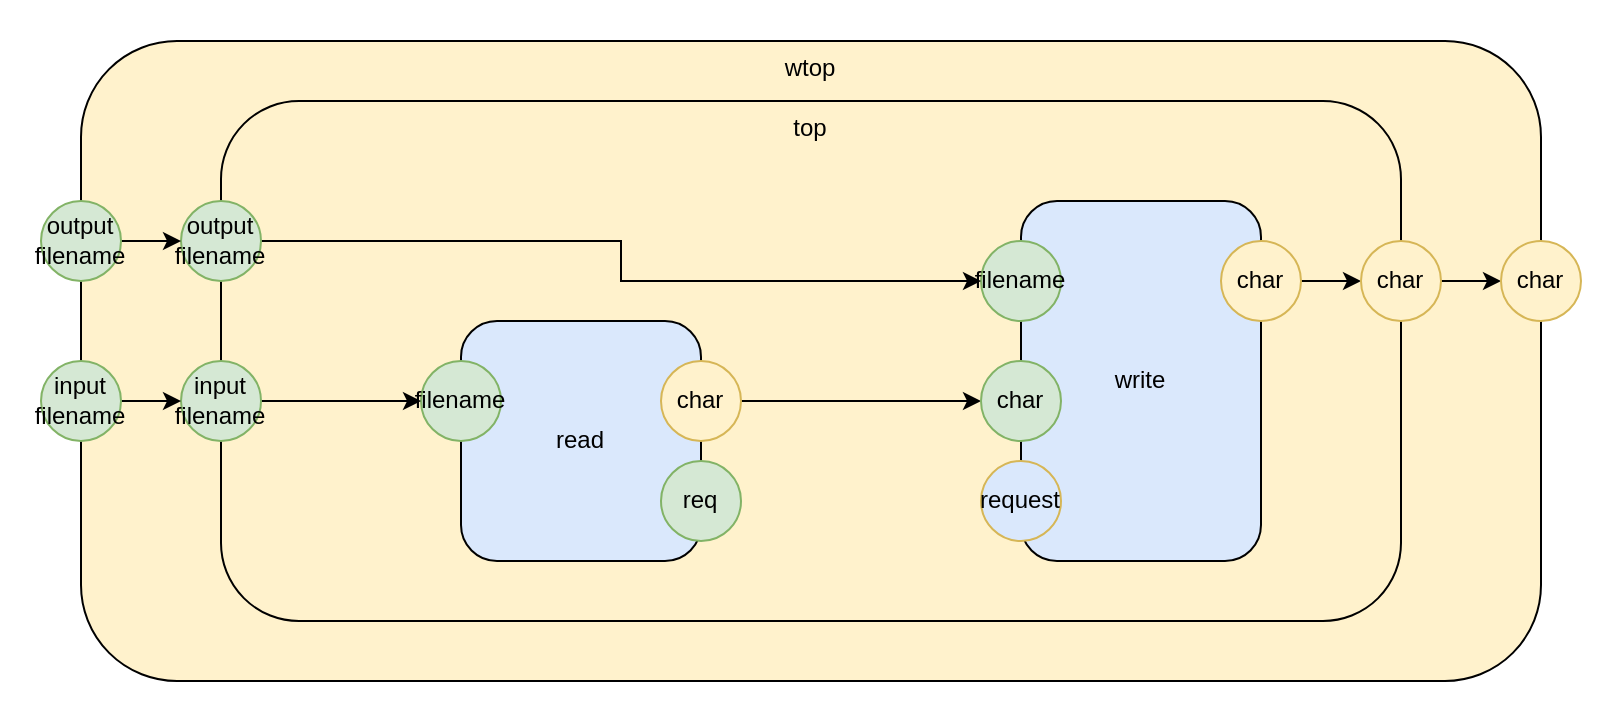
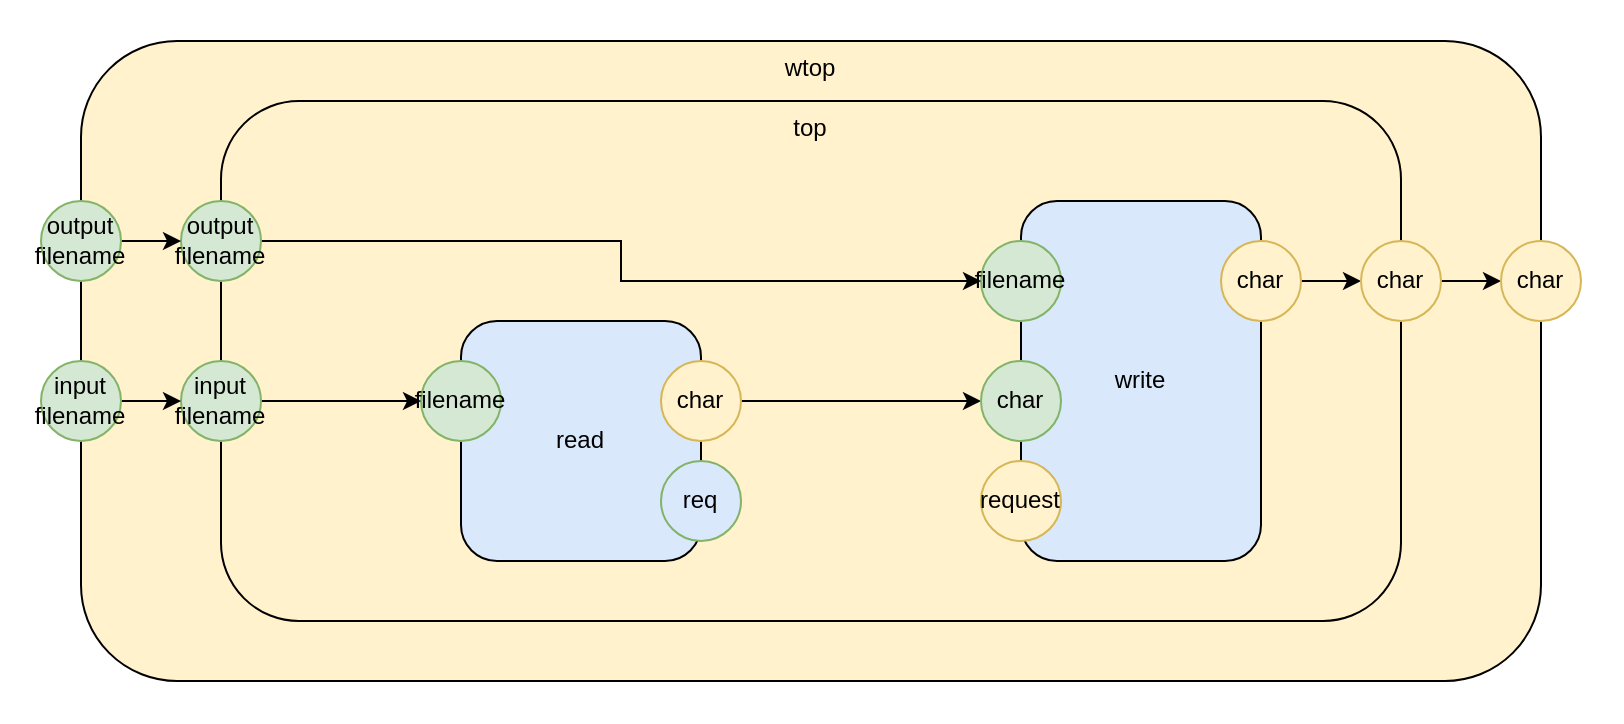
node "req": fillcolor #d5e8d4 -> #dae8fc
node "request": fillcolor #dae8fc -> #fff2cc
